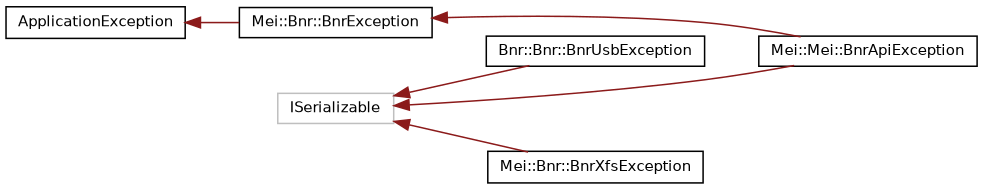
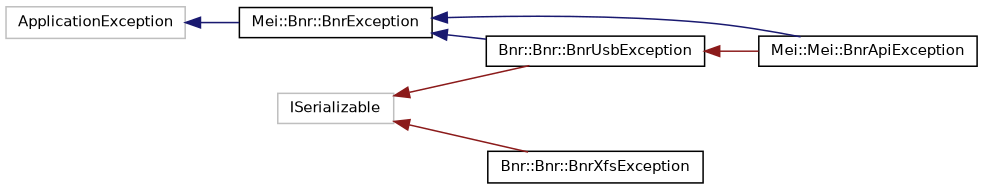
edge "Mei::Mei::BnrApiException" -> "Mei::Bnr::BnrException": color firebrick4 -> midnightblue
node "ApplicationException": color black -> grey75
edge "Mei::Bnr::BnrException" -> "ApplicationException": color firebrick4 -> midnightblue
edge "Bnr::Bnr::BnrUsbException" -> "Mei::Bnr::BnrException": added
edge "Mei::Mei::BnrApiException" -> "ISerializable": now "Mei::Mei::BnrApiException" -> "Bnr::Bnr::BnrUsbException"
node "Mei::Bnr::BnrXfsException": label "Mei::Bnr::BnrXfsException" -> "Bnr::Bnr::BnrXfsException"
